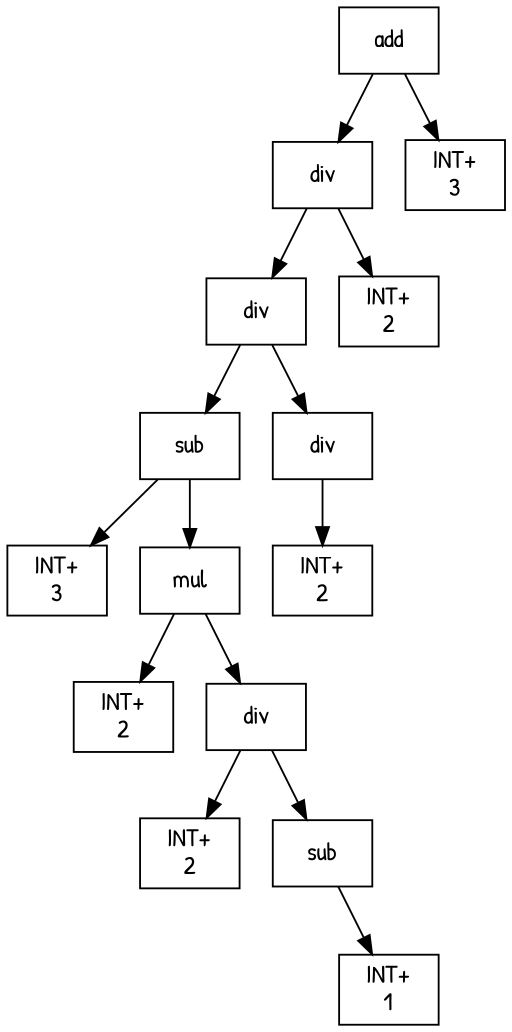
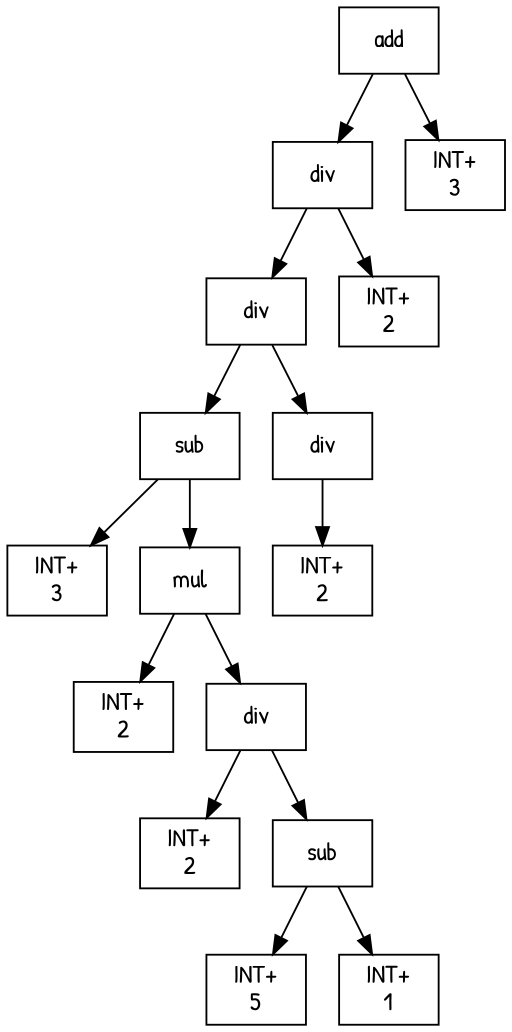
node "INT+ 5": added
